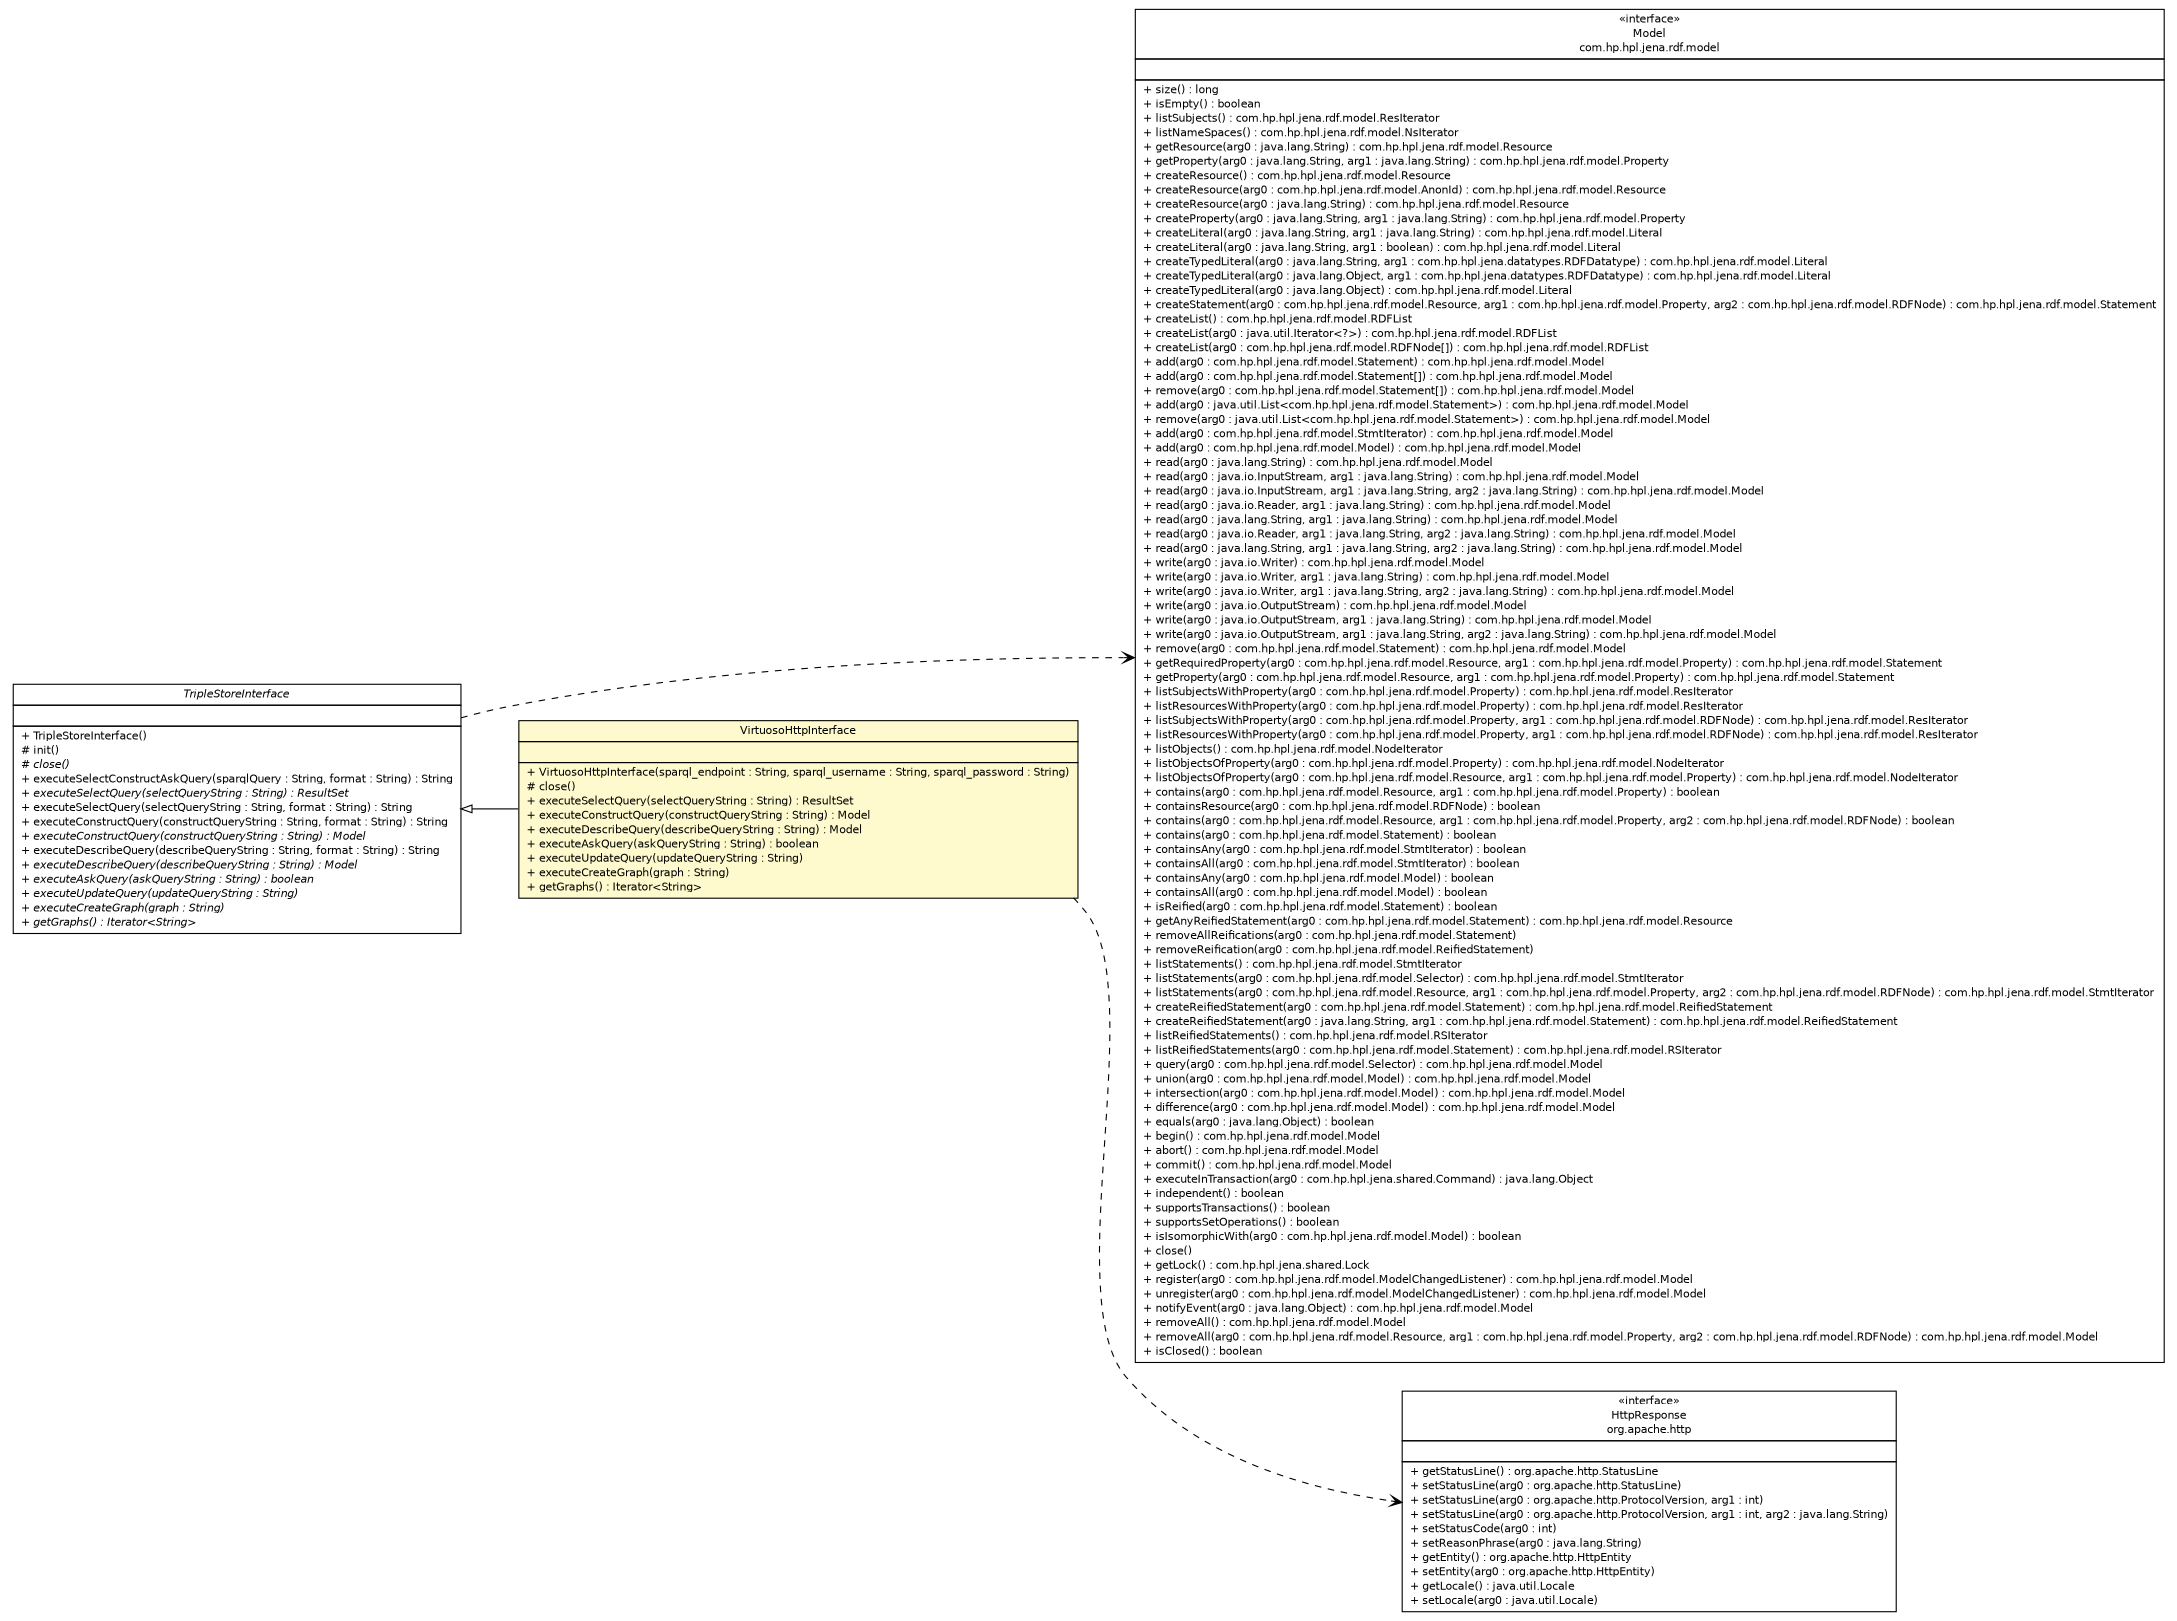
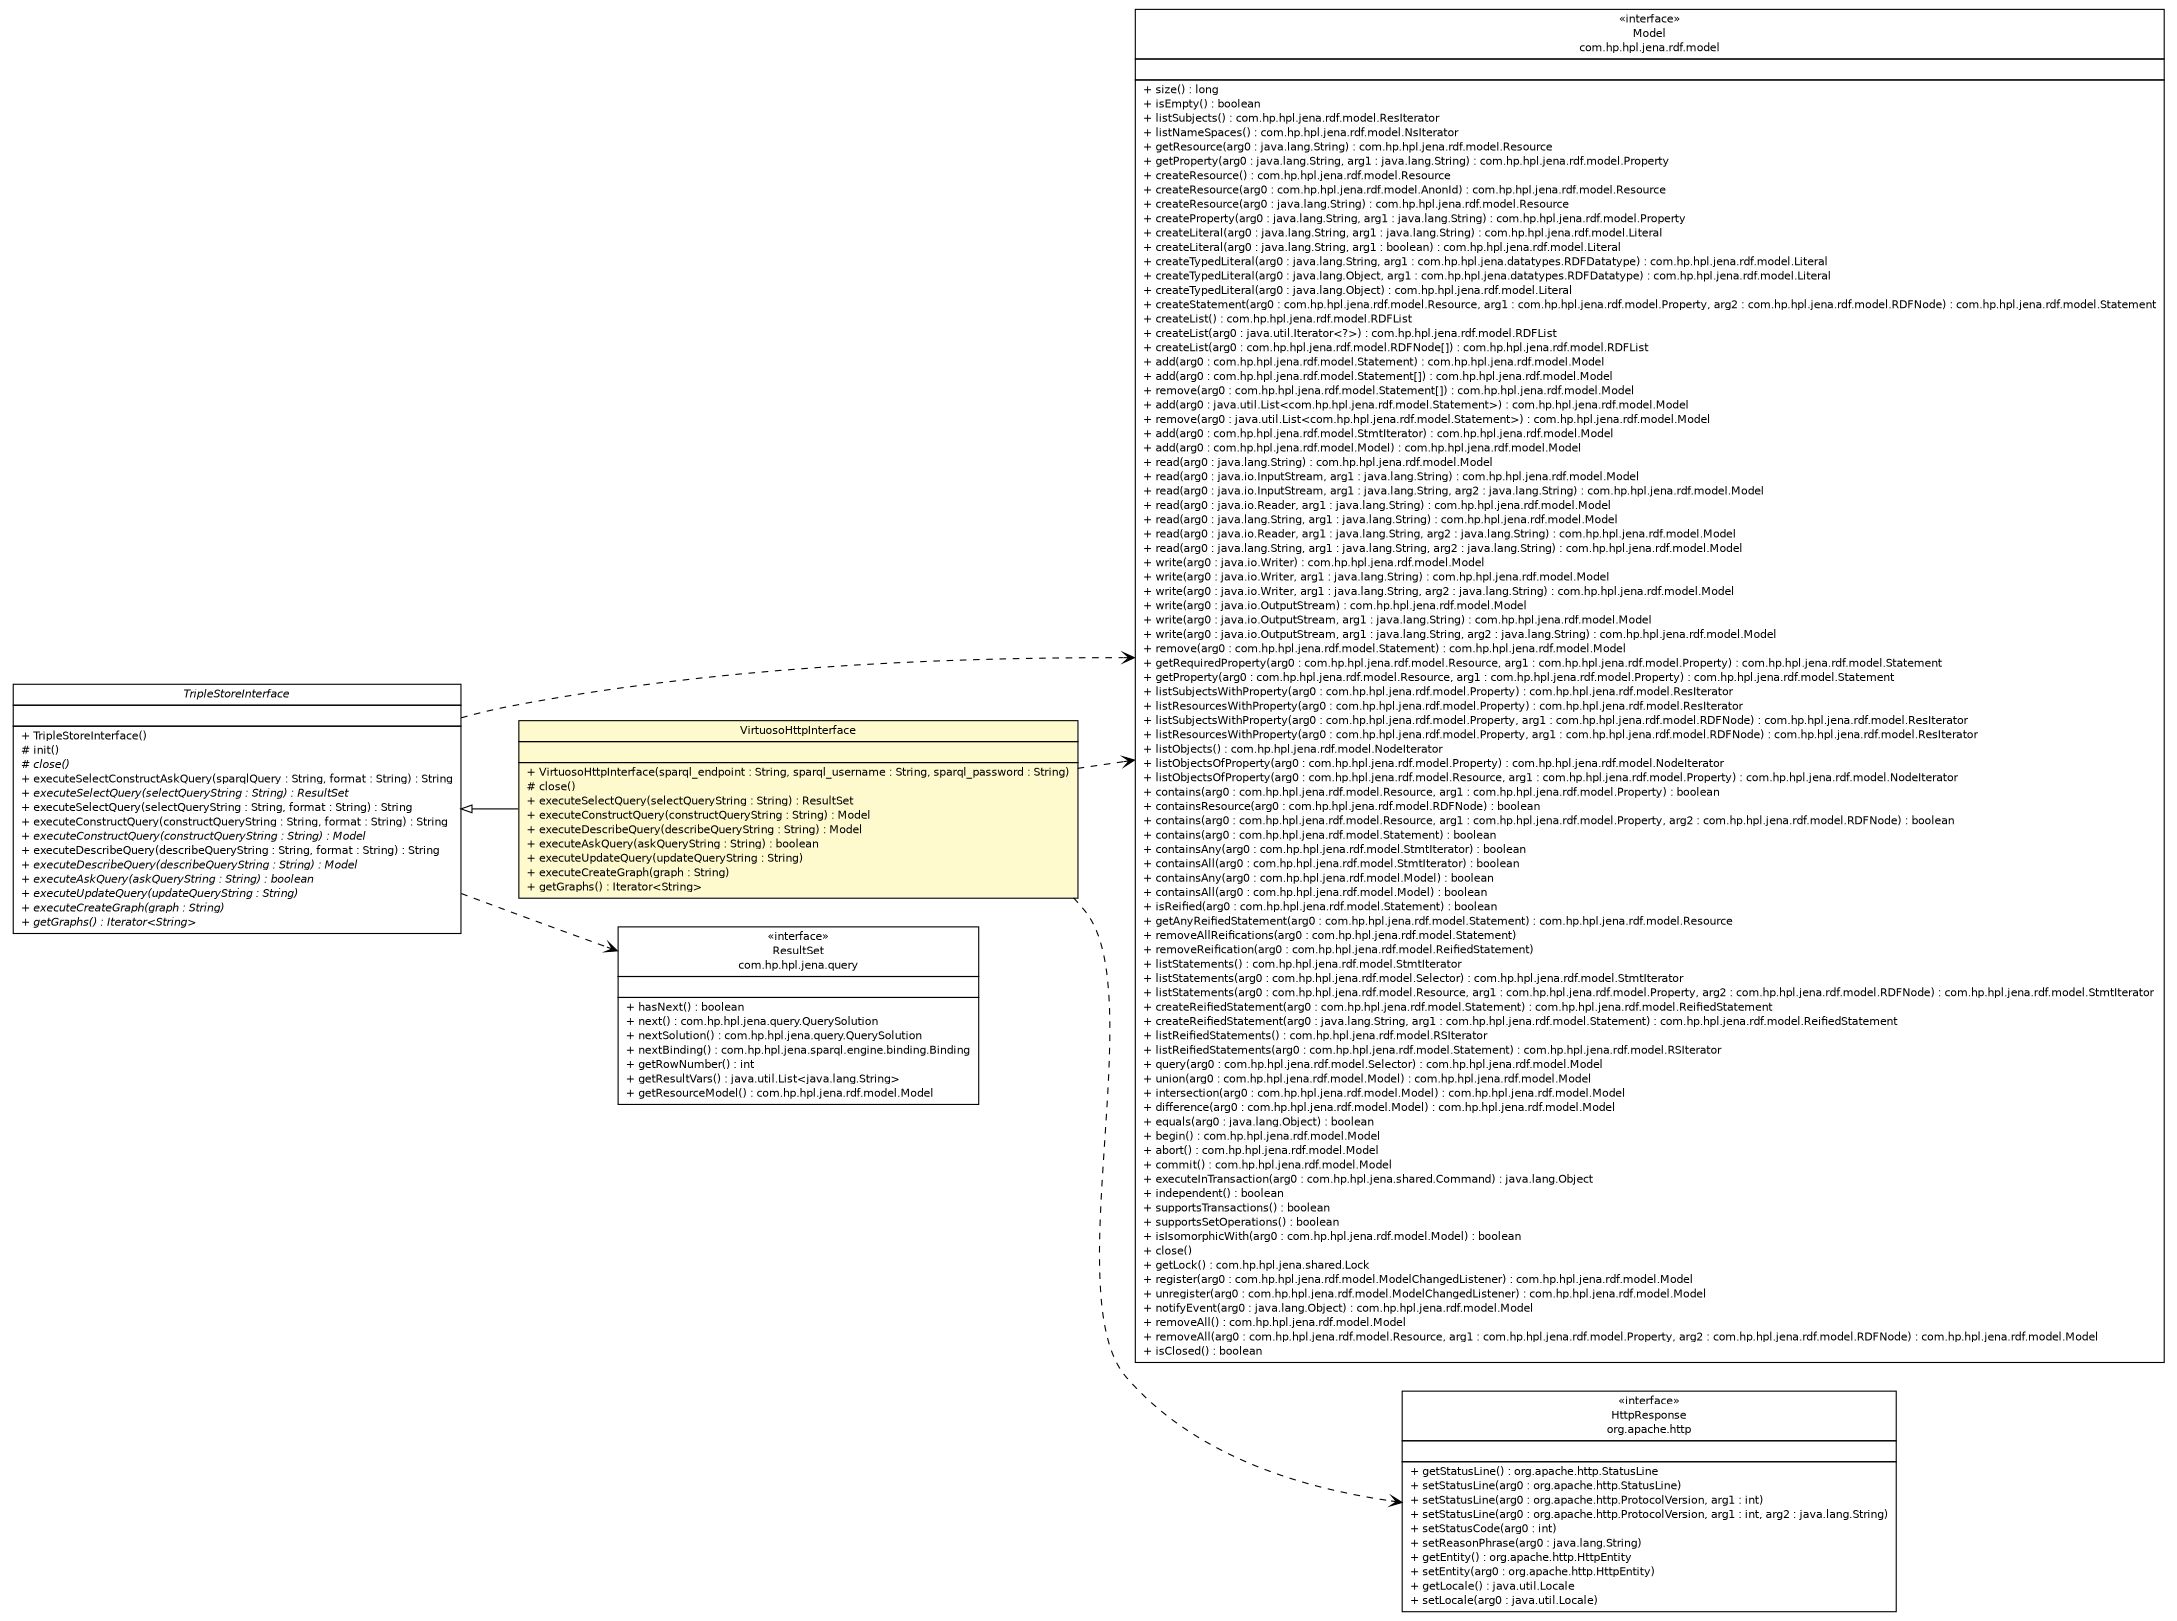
edge "VirtuosoHttpInterface" -> "Model": added
node "ResultSet": added
